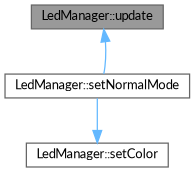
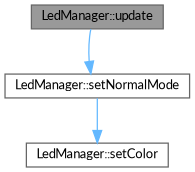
edge "LedManager::setNormalMode" -> "LedManager::update": reversed
